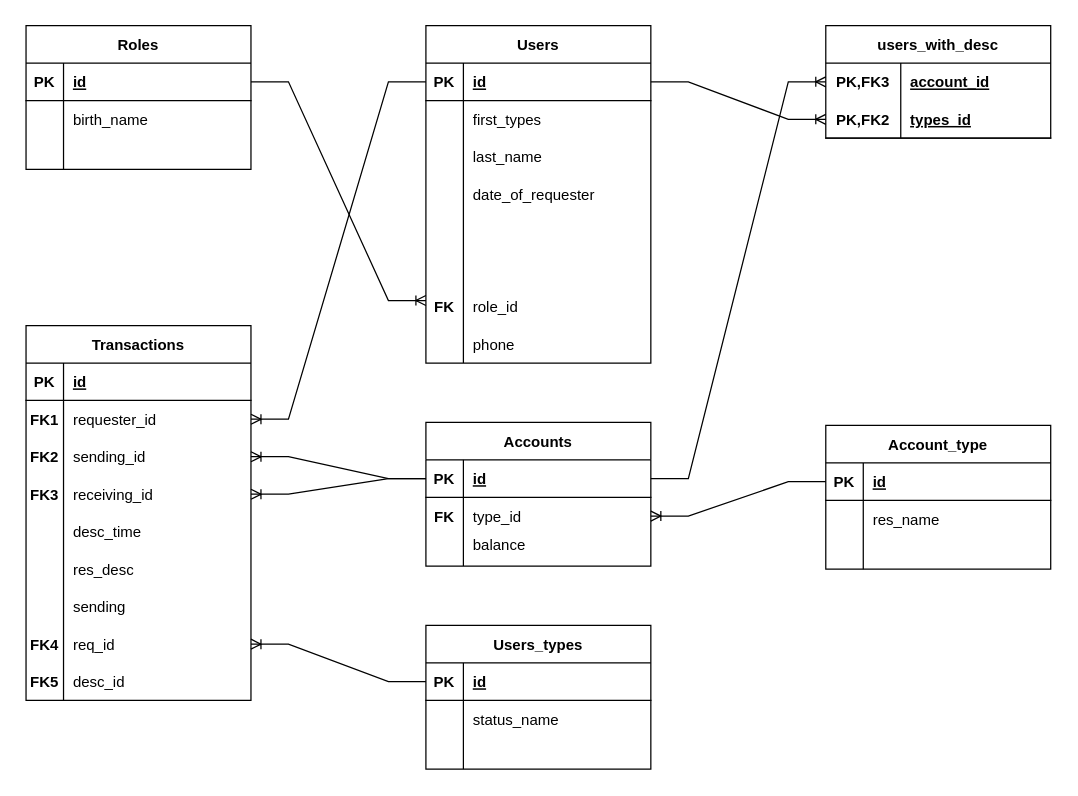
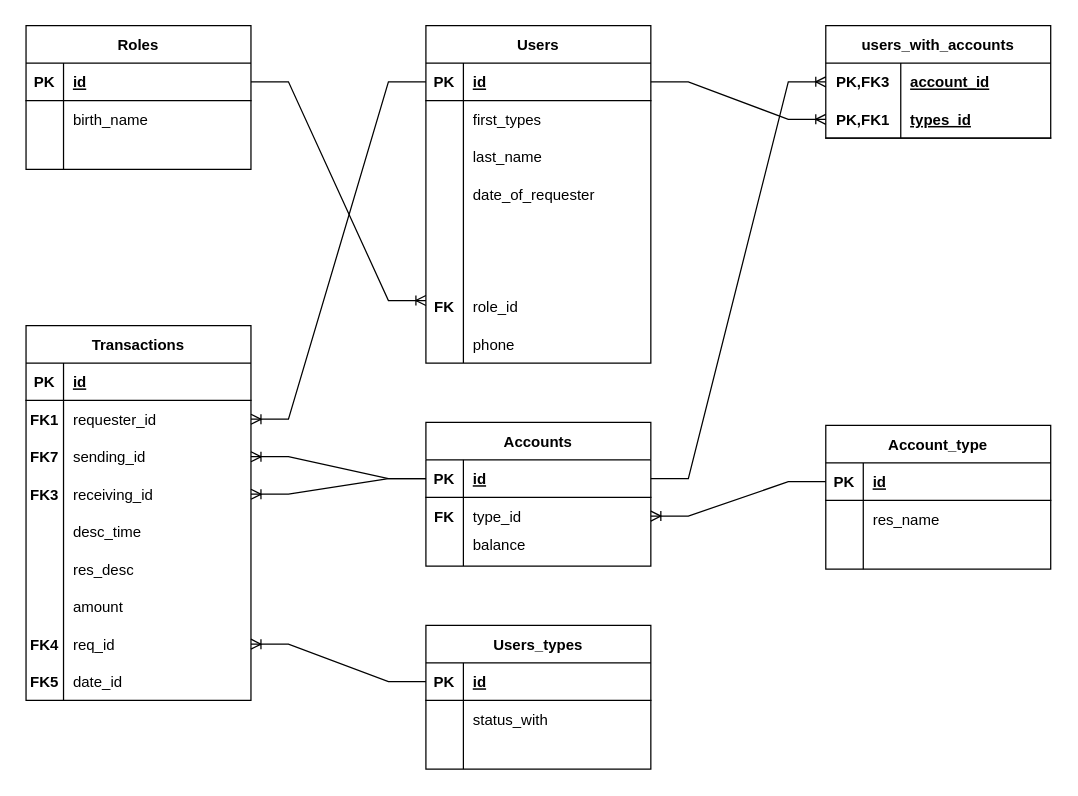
node "users_with_desc": label "users_with_desc" -> "users_with_accounts"
node "PK,FK2": label "PK,FK2" -> "PK,FK1"
node "FK2": label "FK2" -> "FK7"
node "sending": label "sending" -> "amount"
node "desc_id": label "desc_id" -> "date_id"
node "status_name": label "status_name" -> "status_with"
